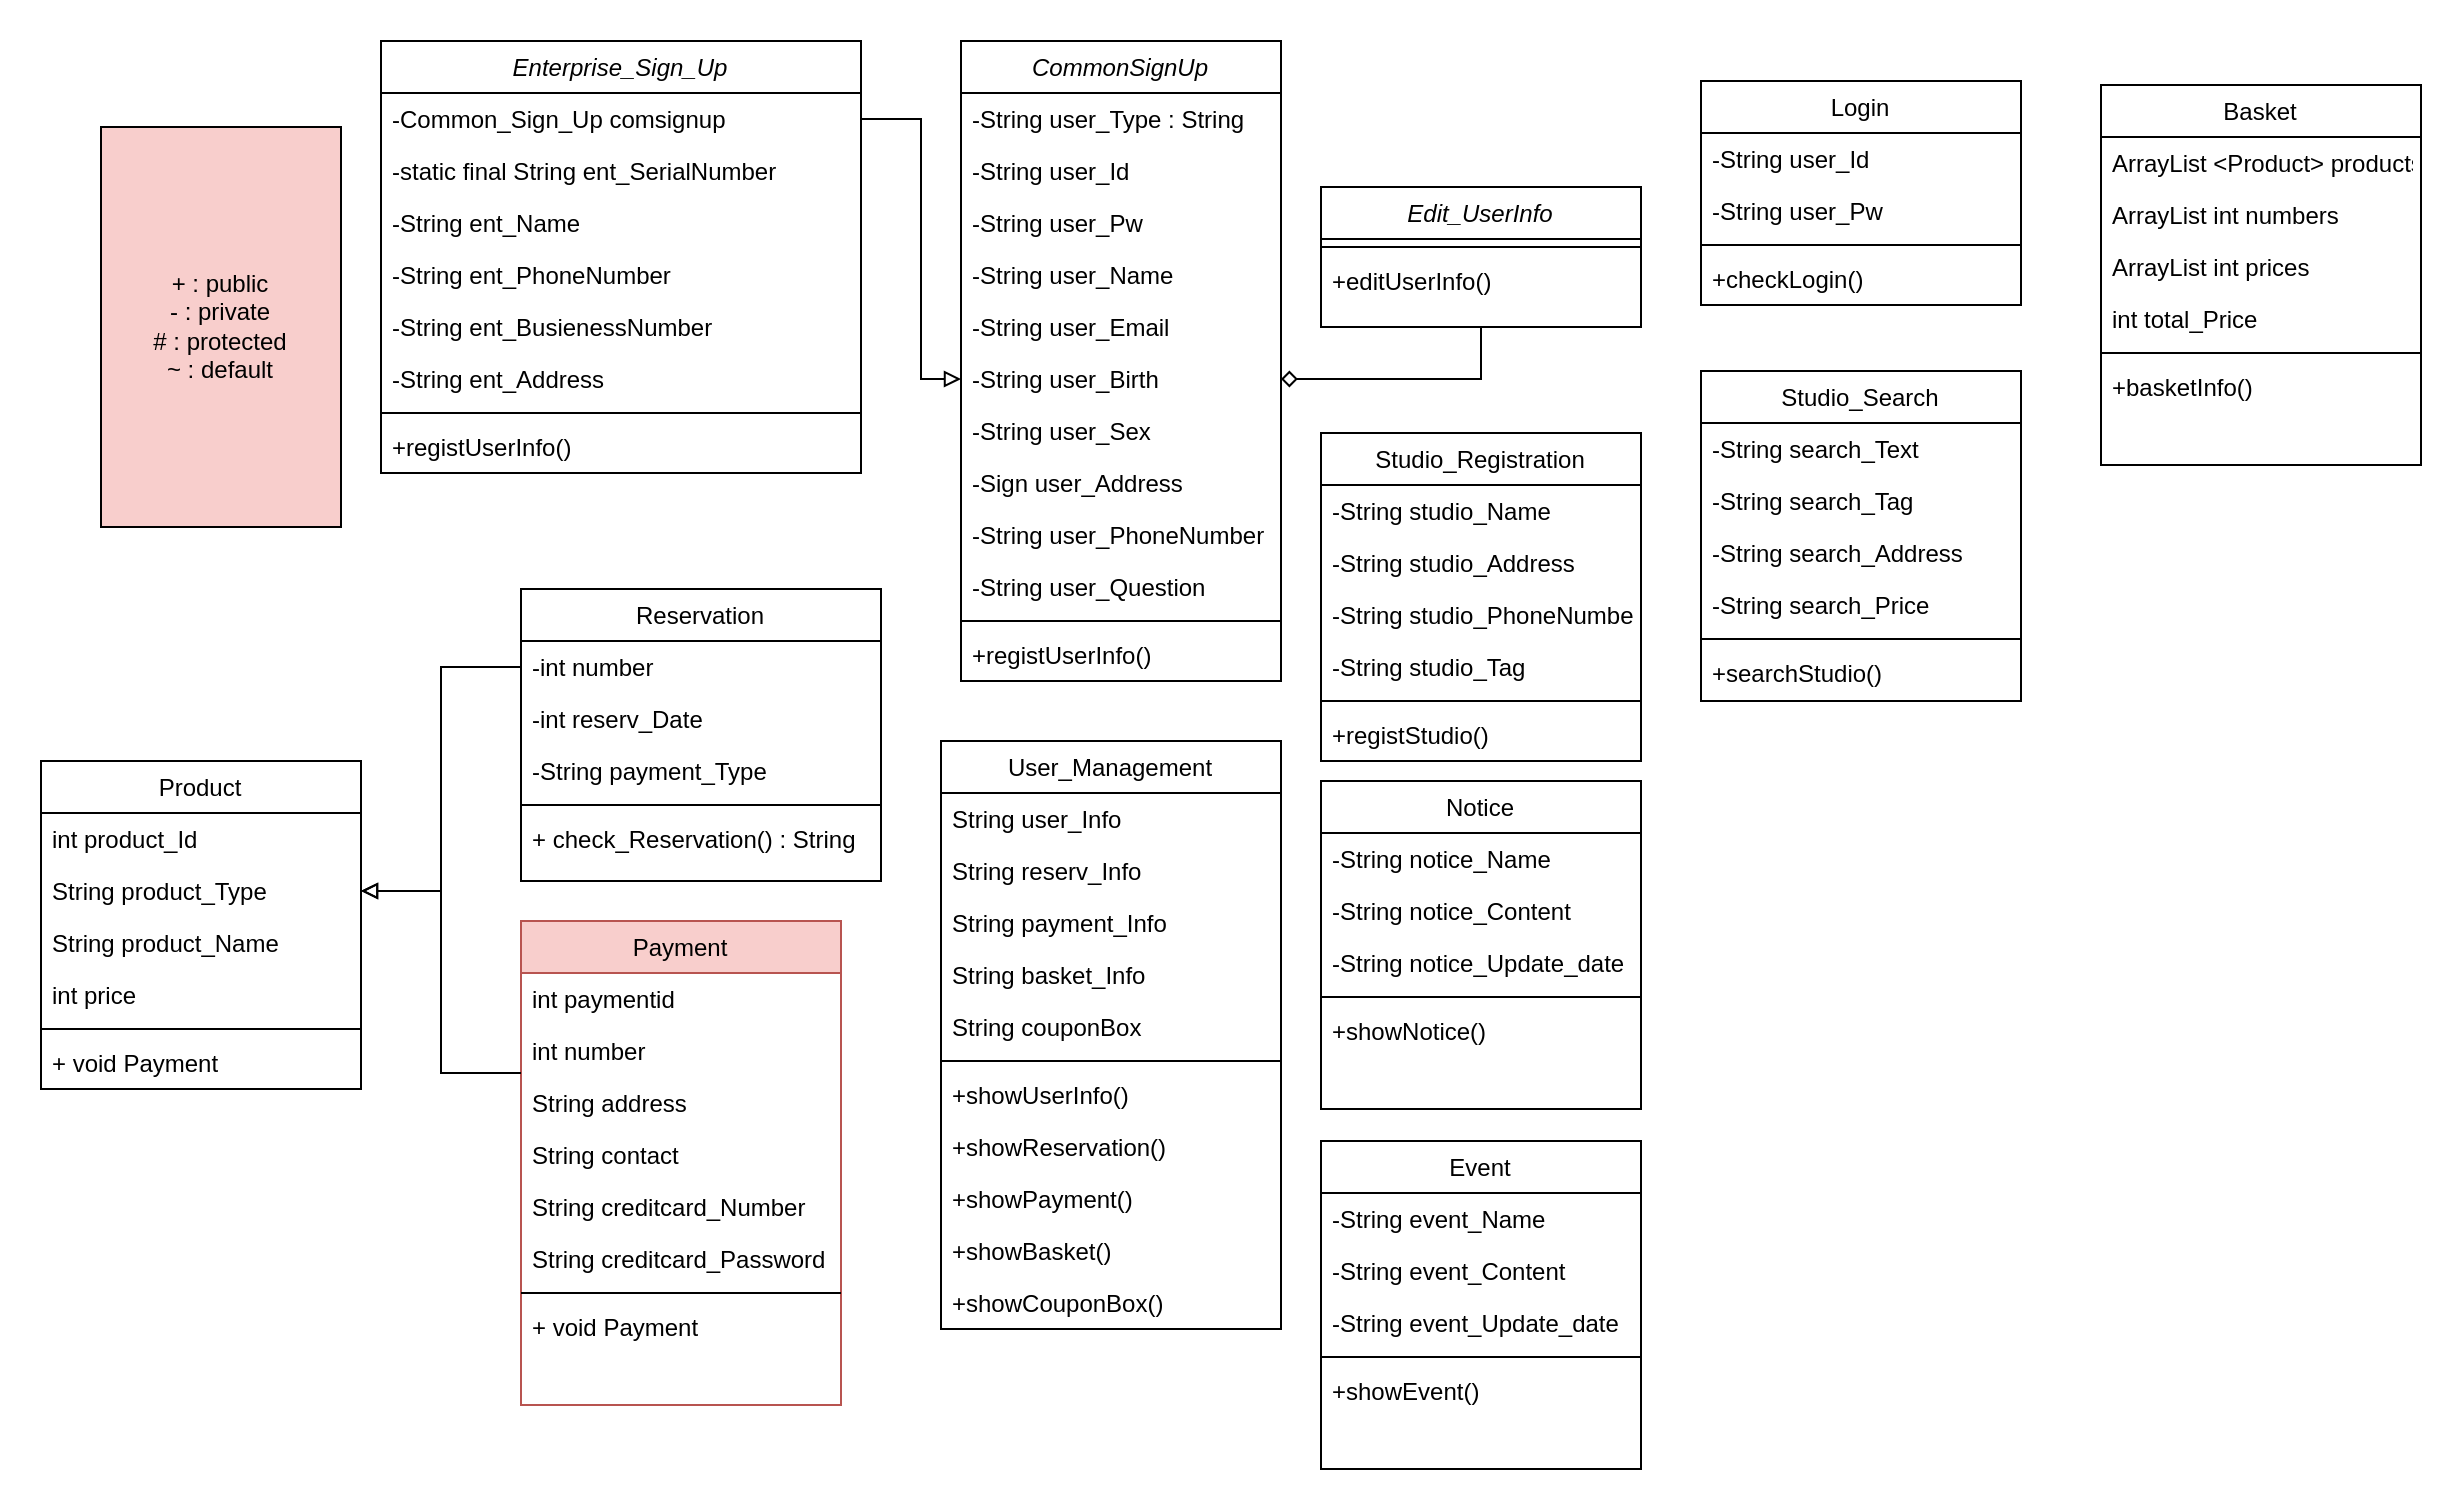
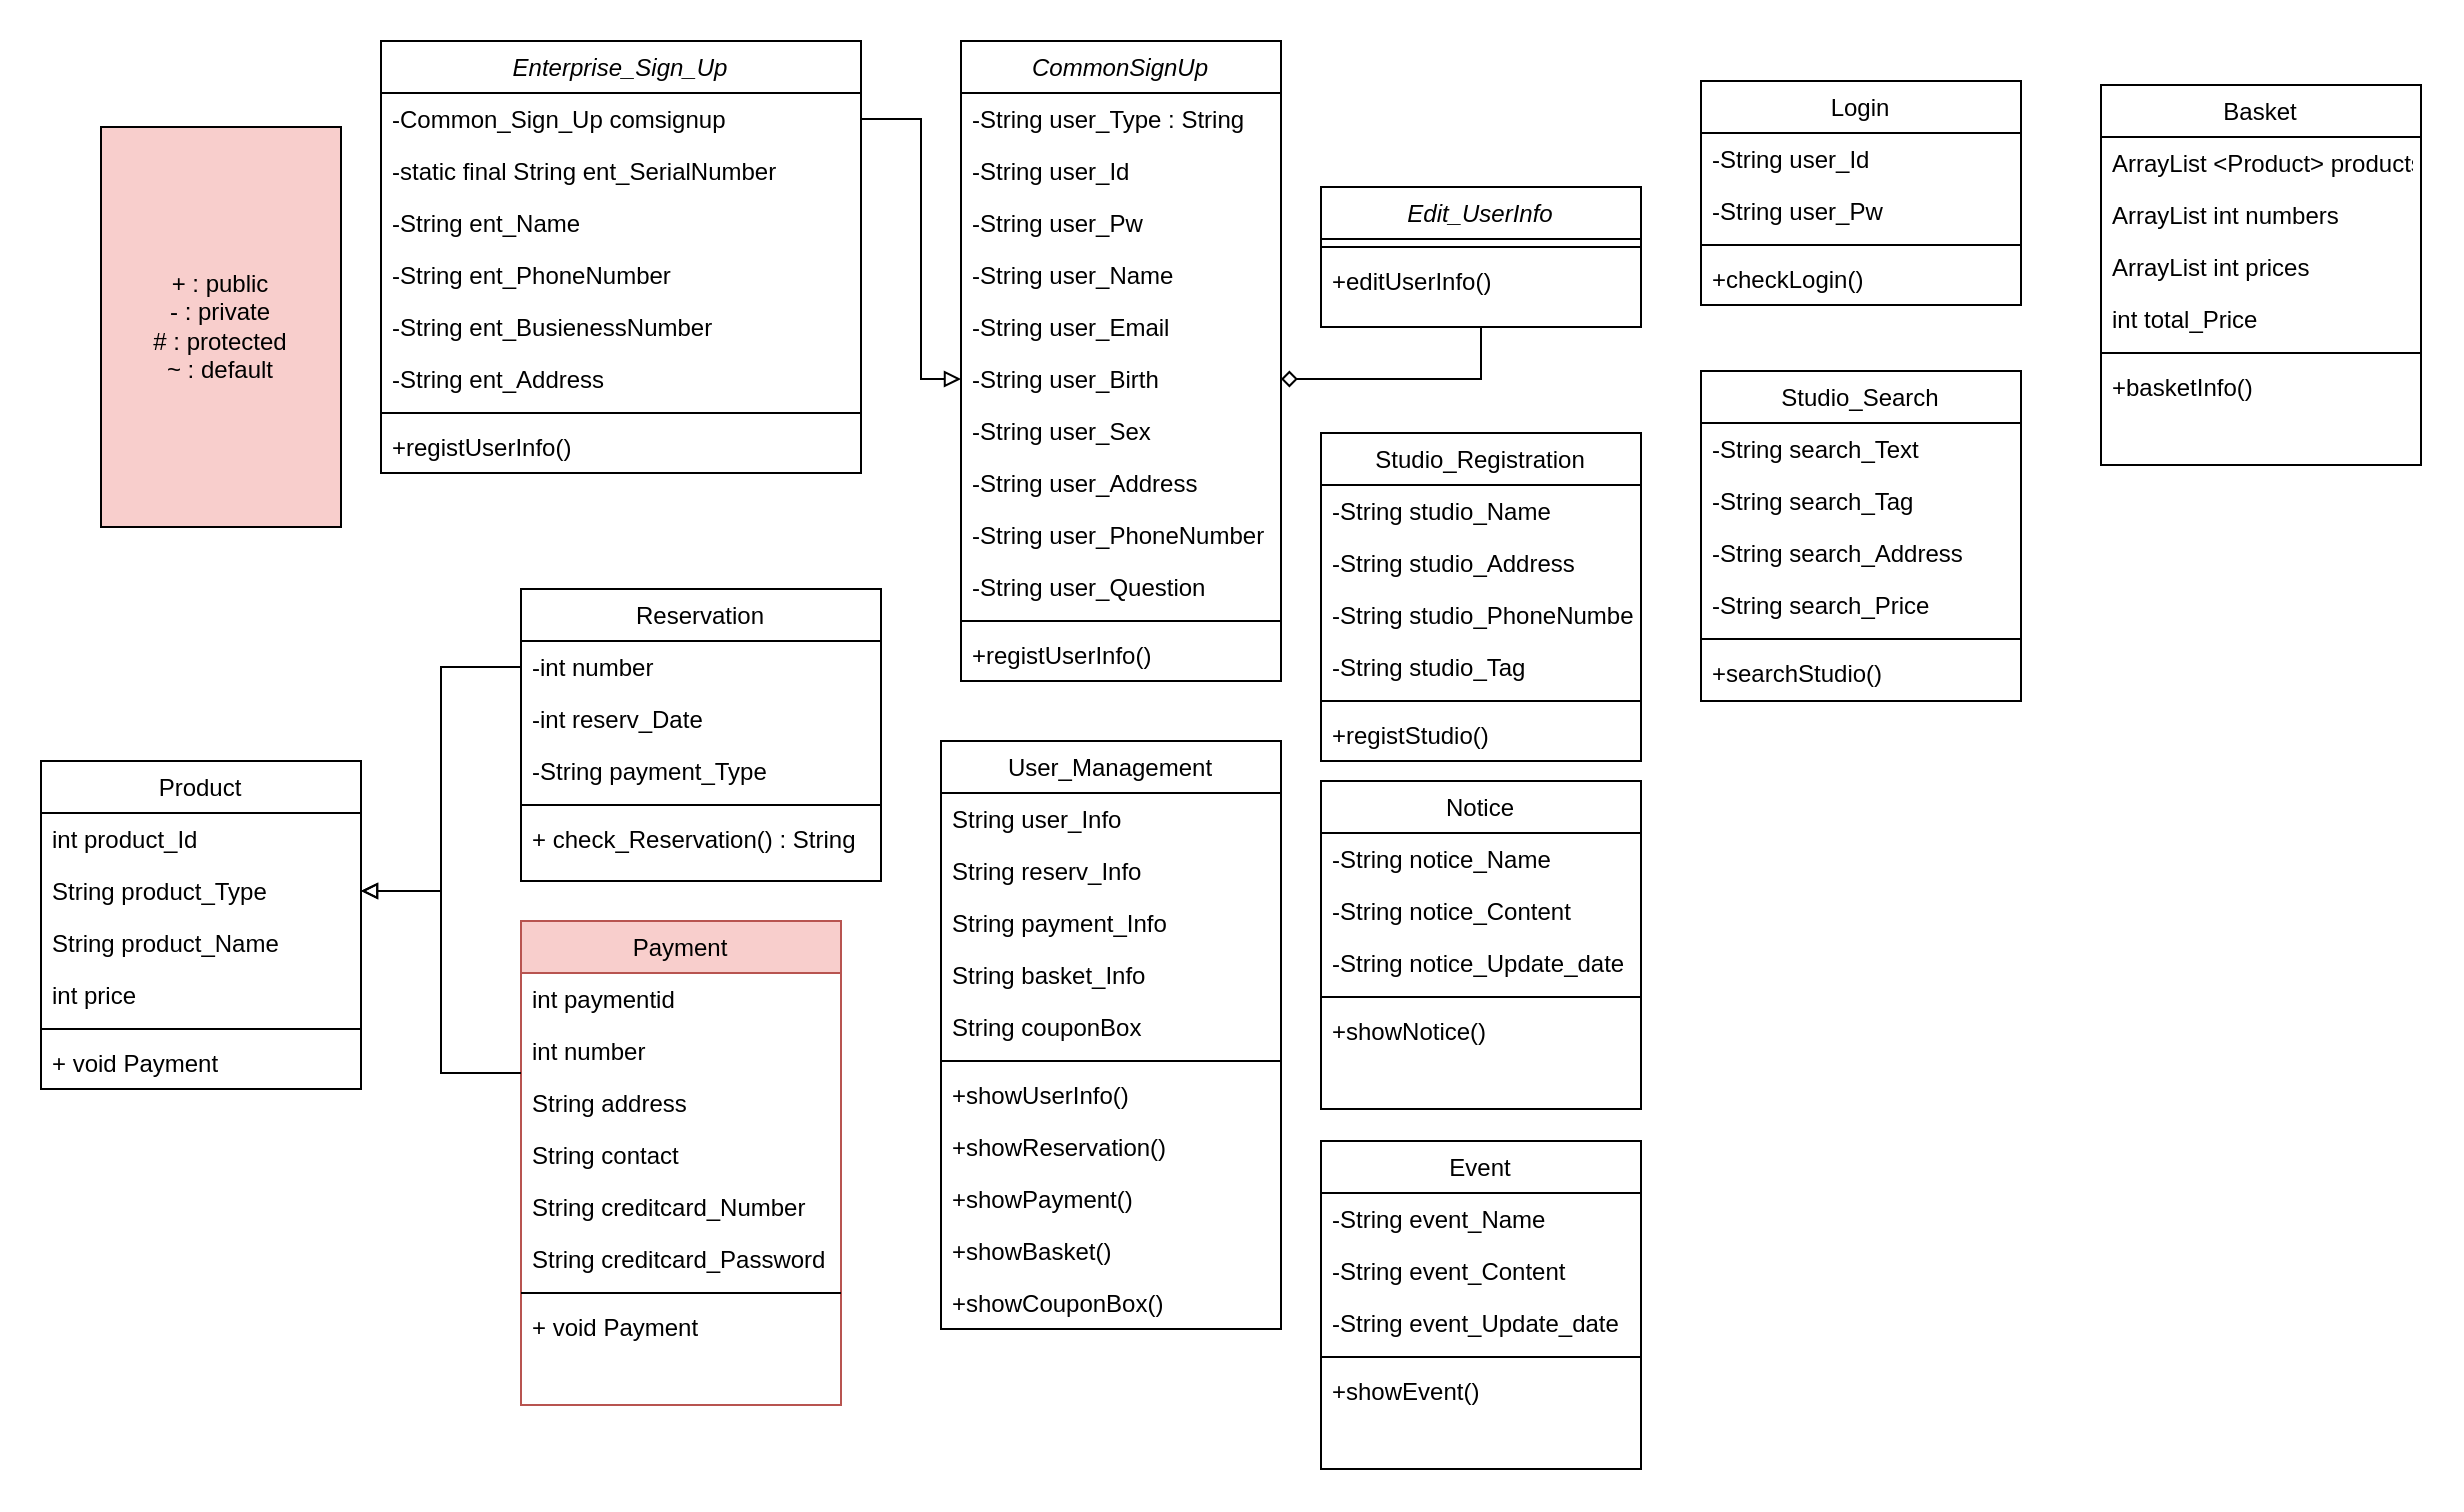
node "-Sign user_Address": label "-Sign user_Address" -> "-String user_Address"
